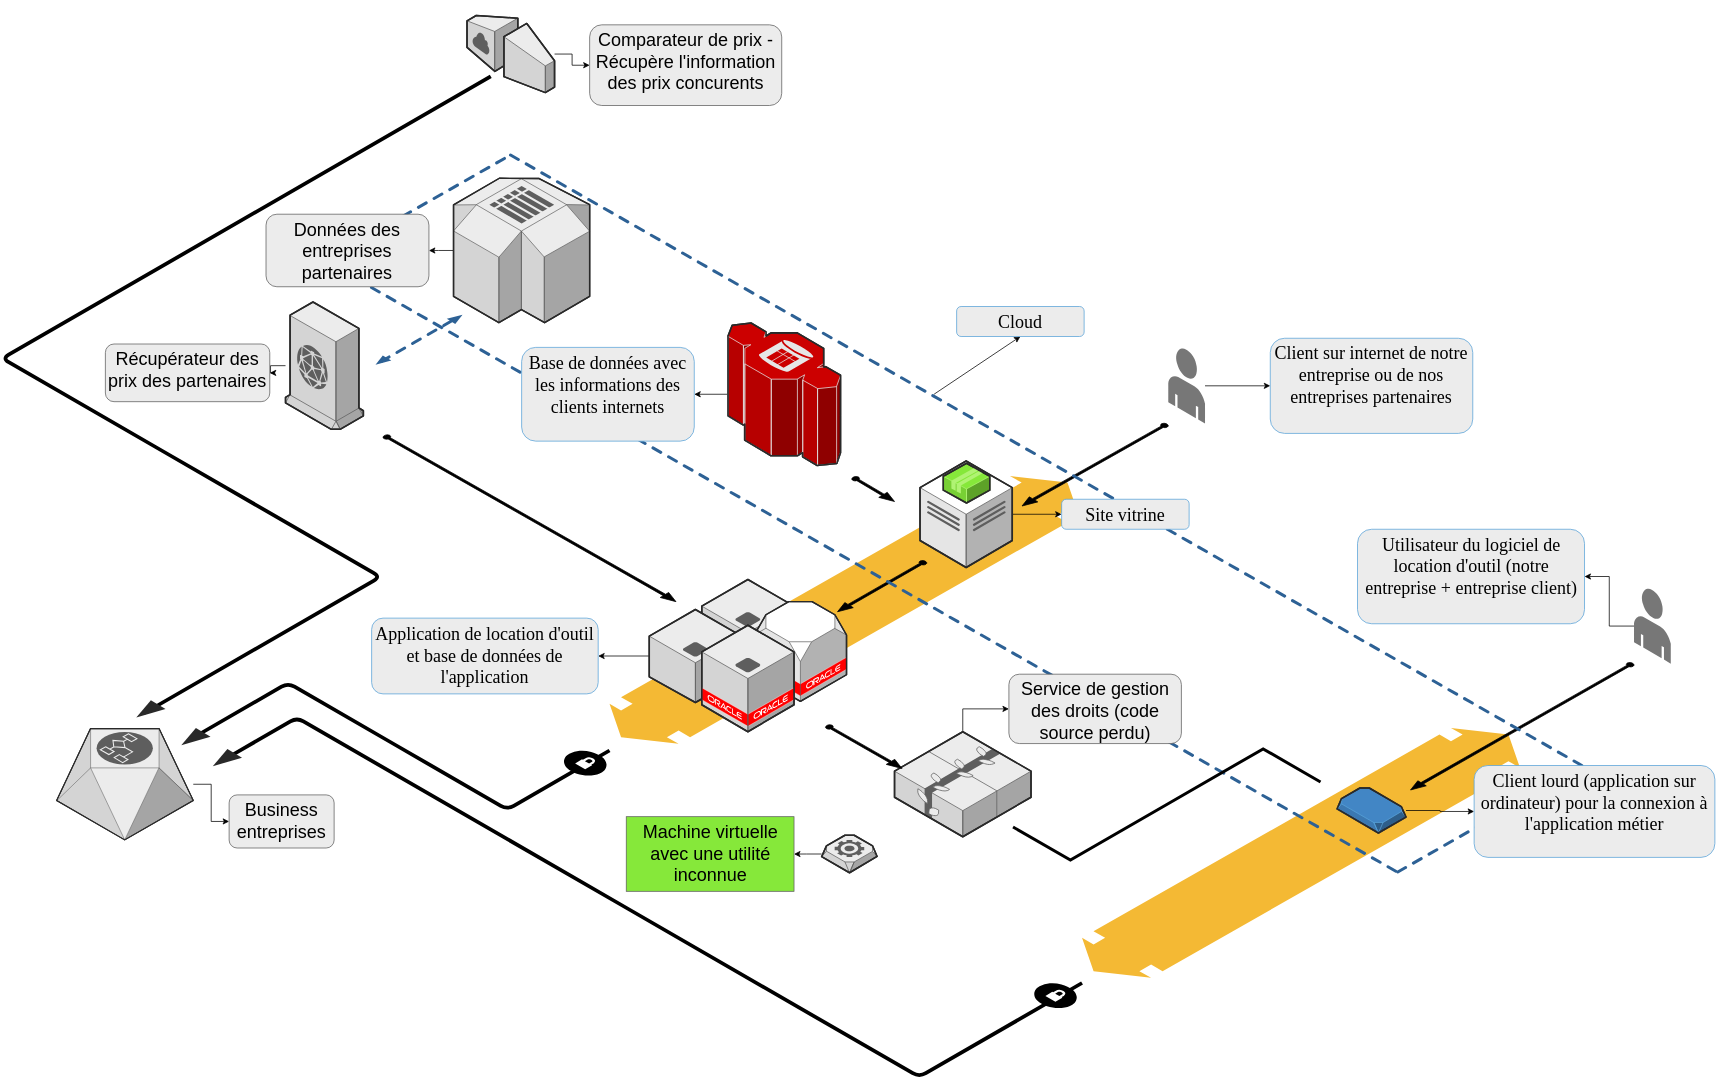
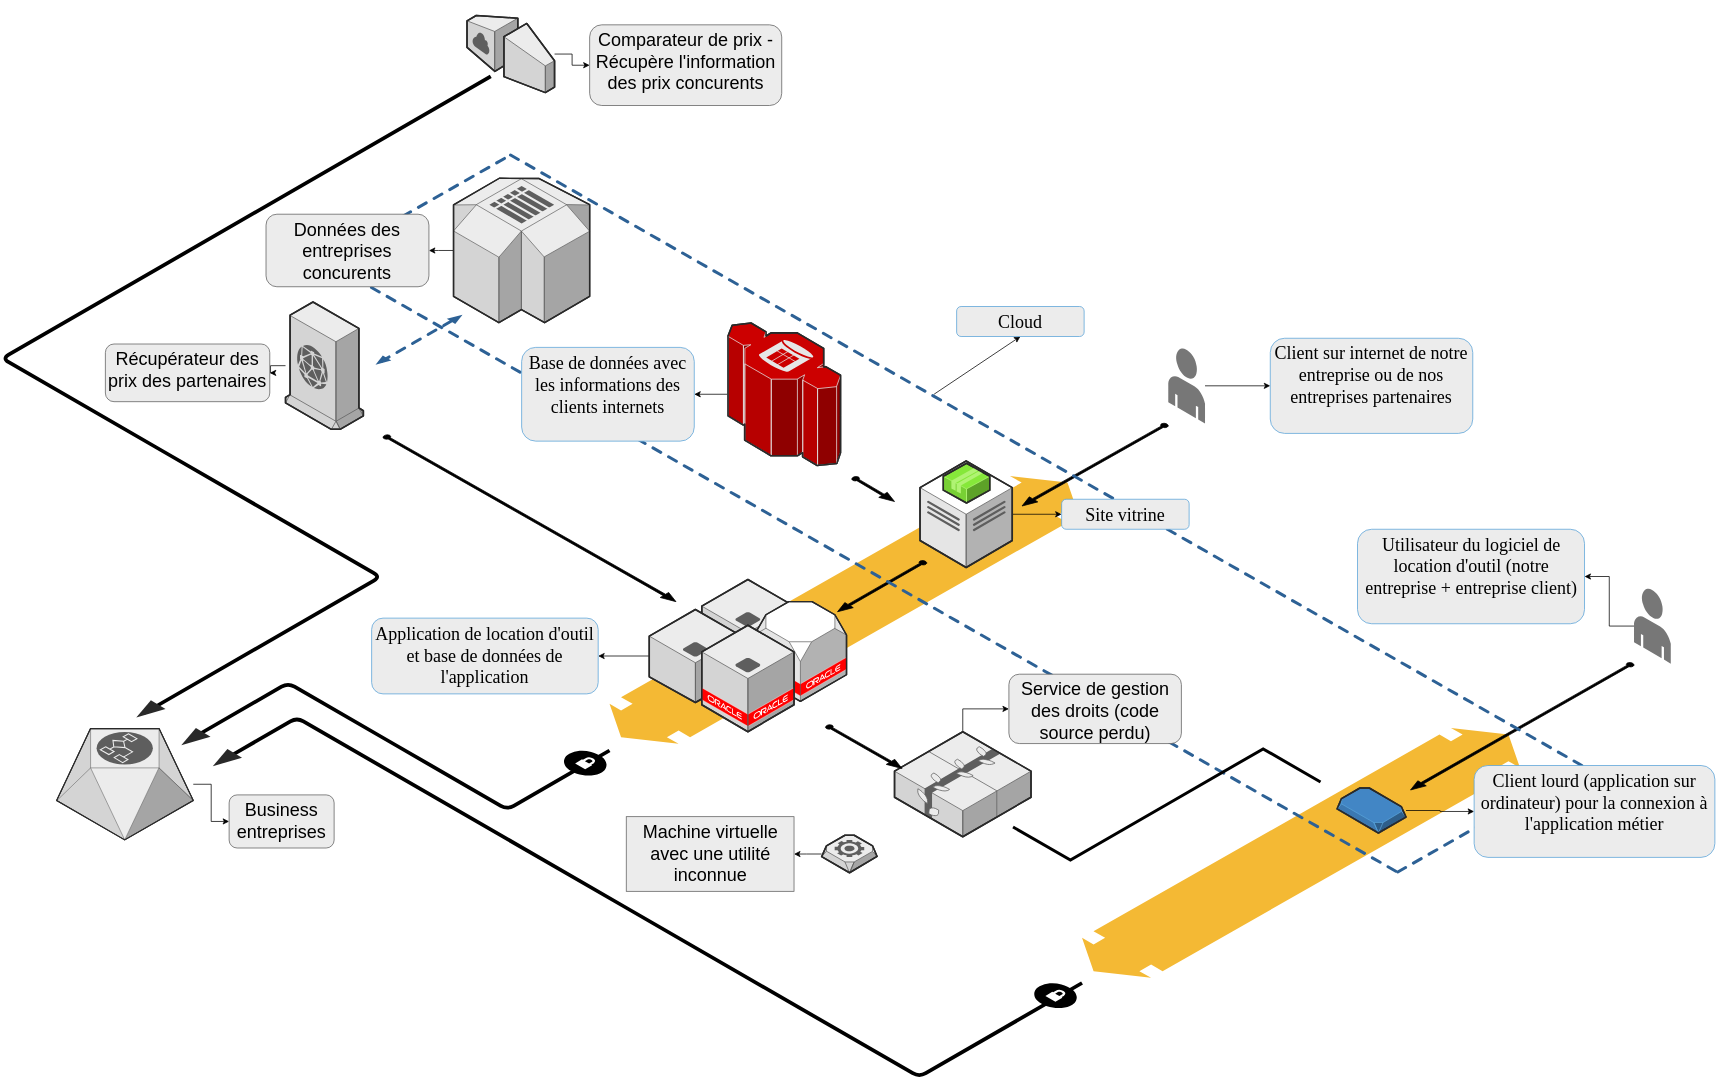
node "Données des entreprises partenaires": label "Données des entreprises partenaires" -> "Données des entreprises concurents"
node "Machine virtuelle avec une utilité inconnue": fillcolor #86e83a -> #ececec
